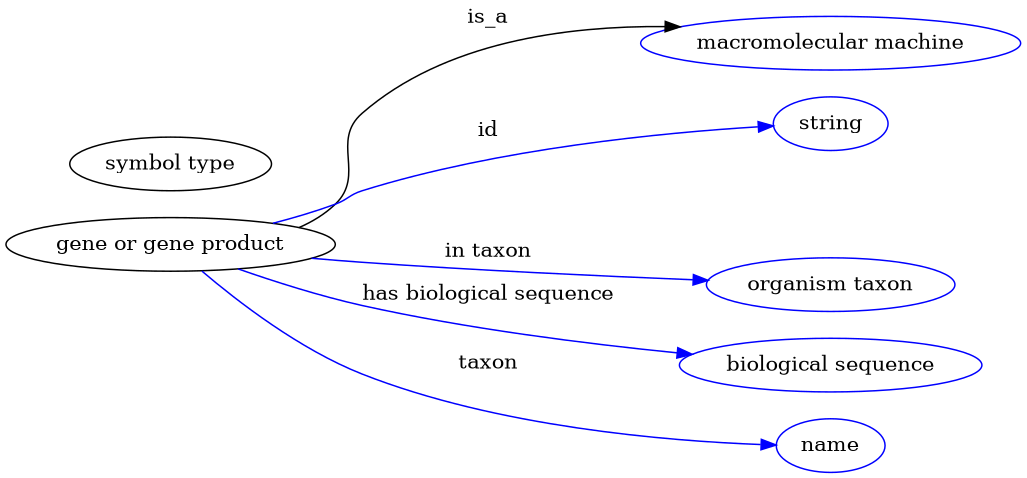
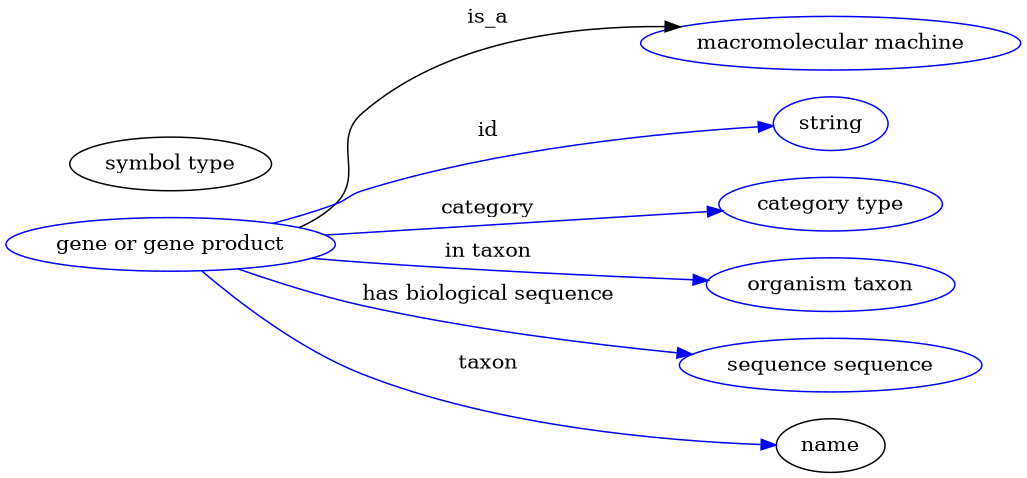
node "category type": added
node "gene or gene product": color black -> blue
node "biological sequence": label "biological sequence" -> "sequence sequence"
node "name": color blue -> black
